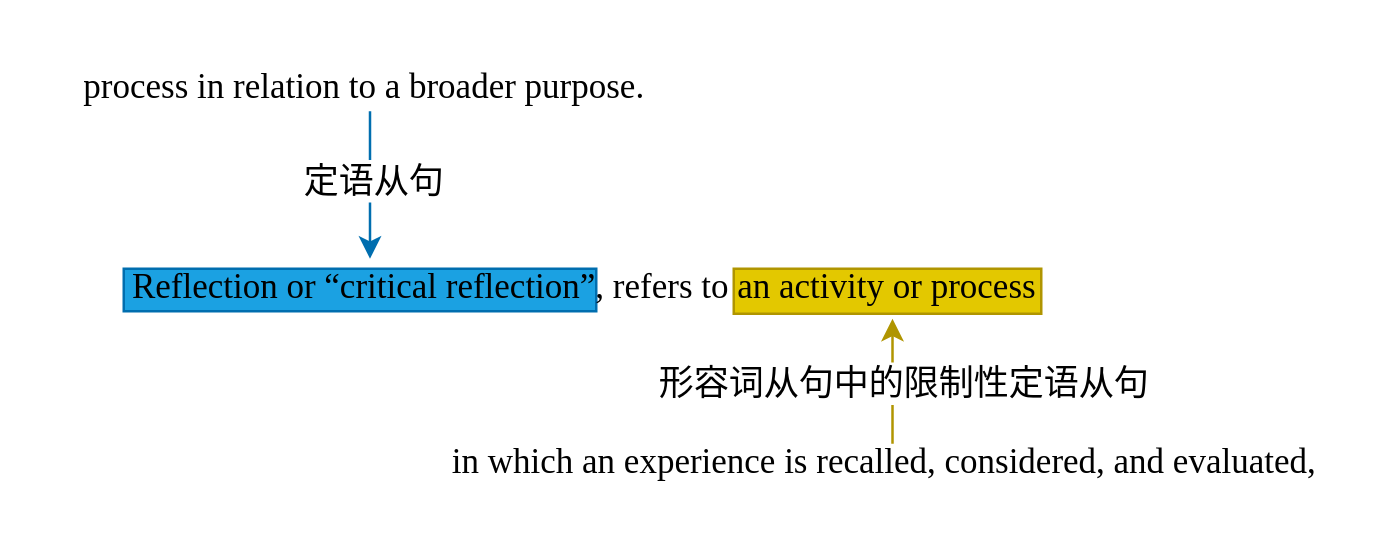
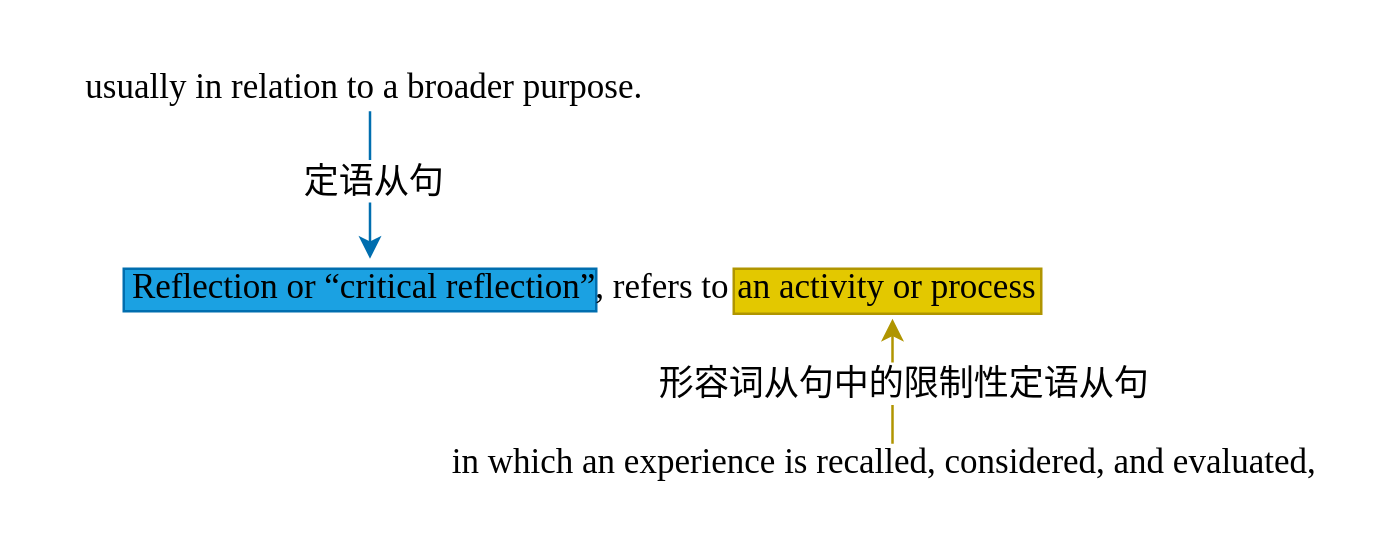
node "process in relation to a broader purpose.": label "process in relation to a broader purpose." -> "usually in relation to a broader purpose."
